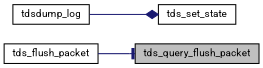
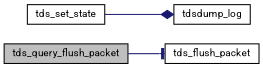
edge "tdsdump_log" -> "tds_set_state": reversed
edge "tds_flush_packet" -> "tds_query_flush_packet": reversed
